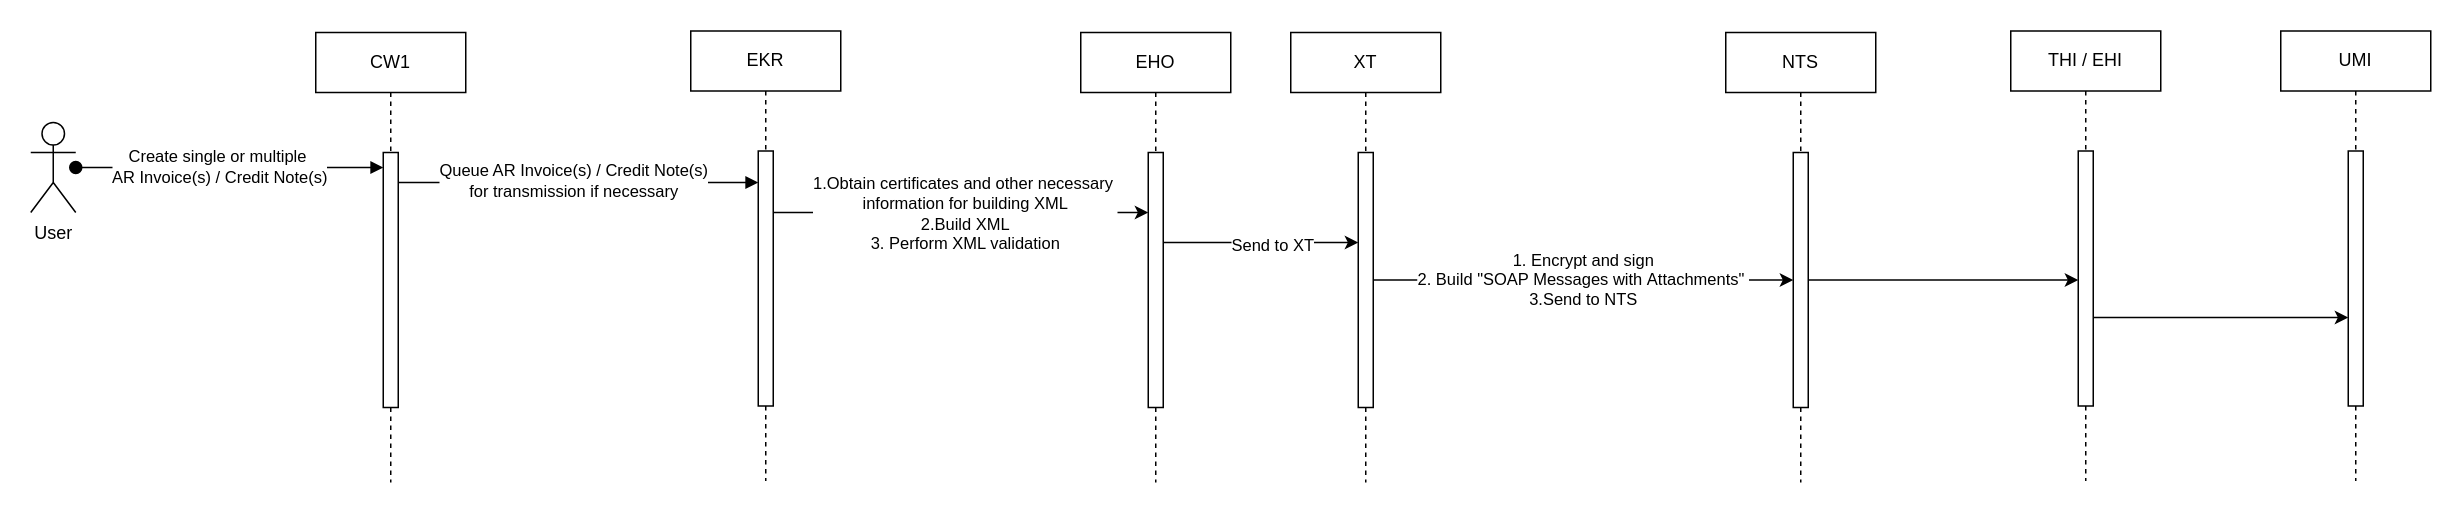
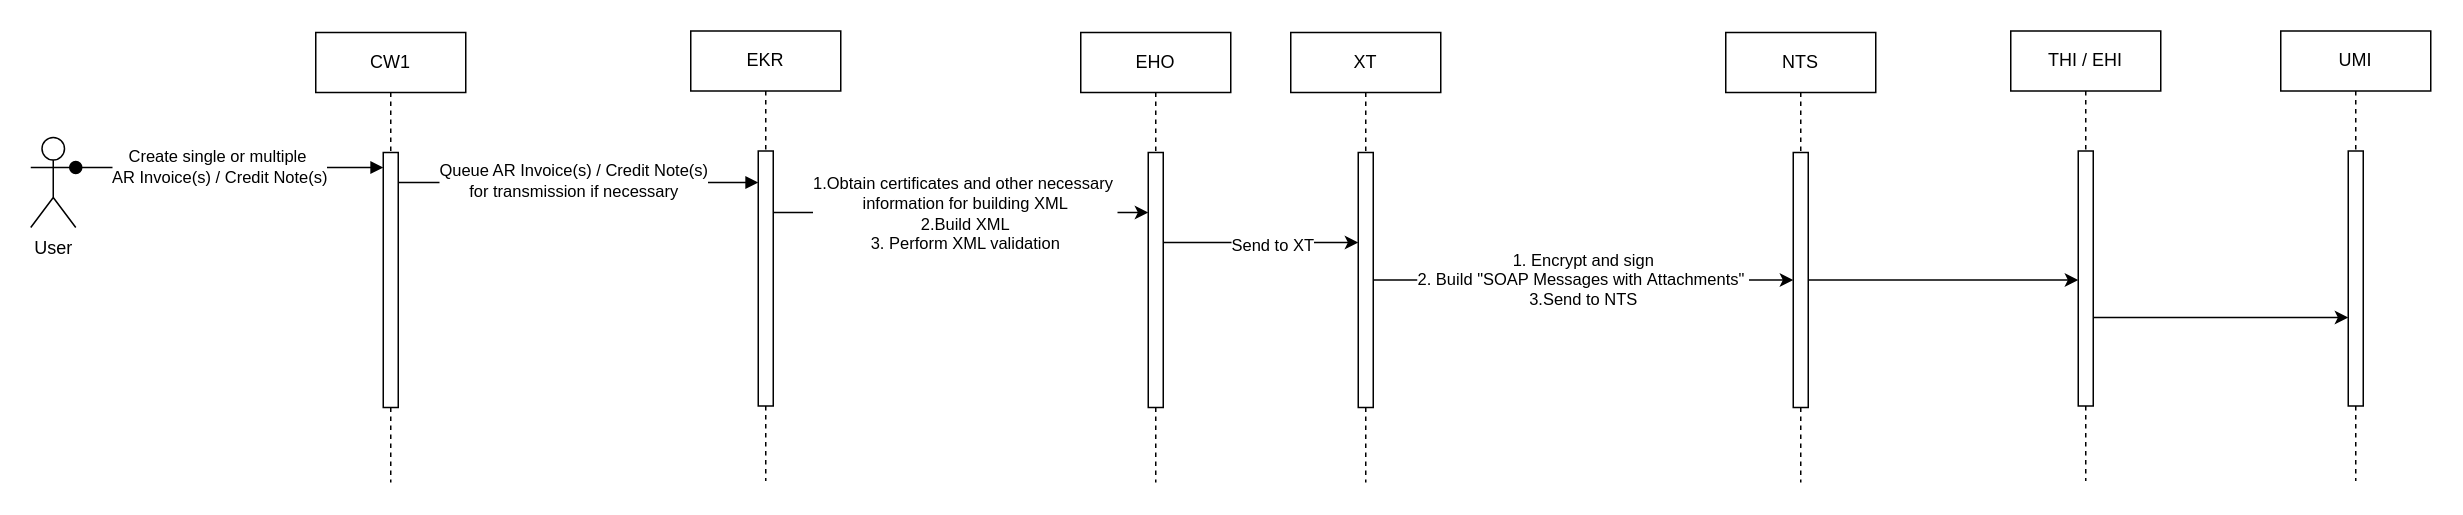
node "User": moved (53, 167) -> (53, 182)
